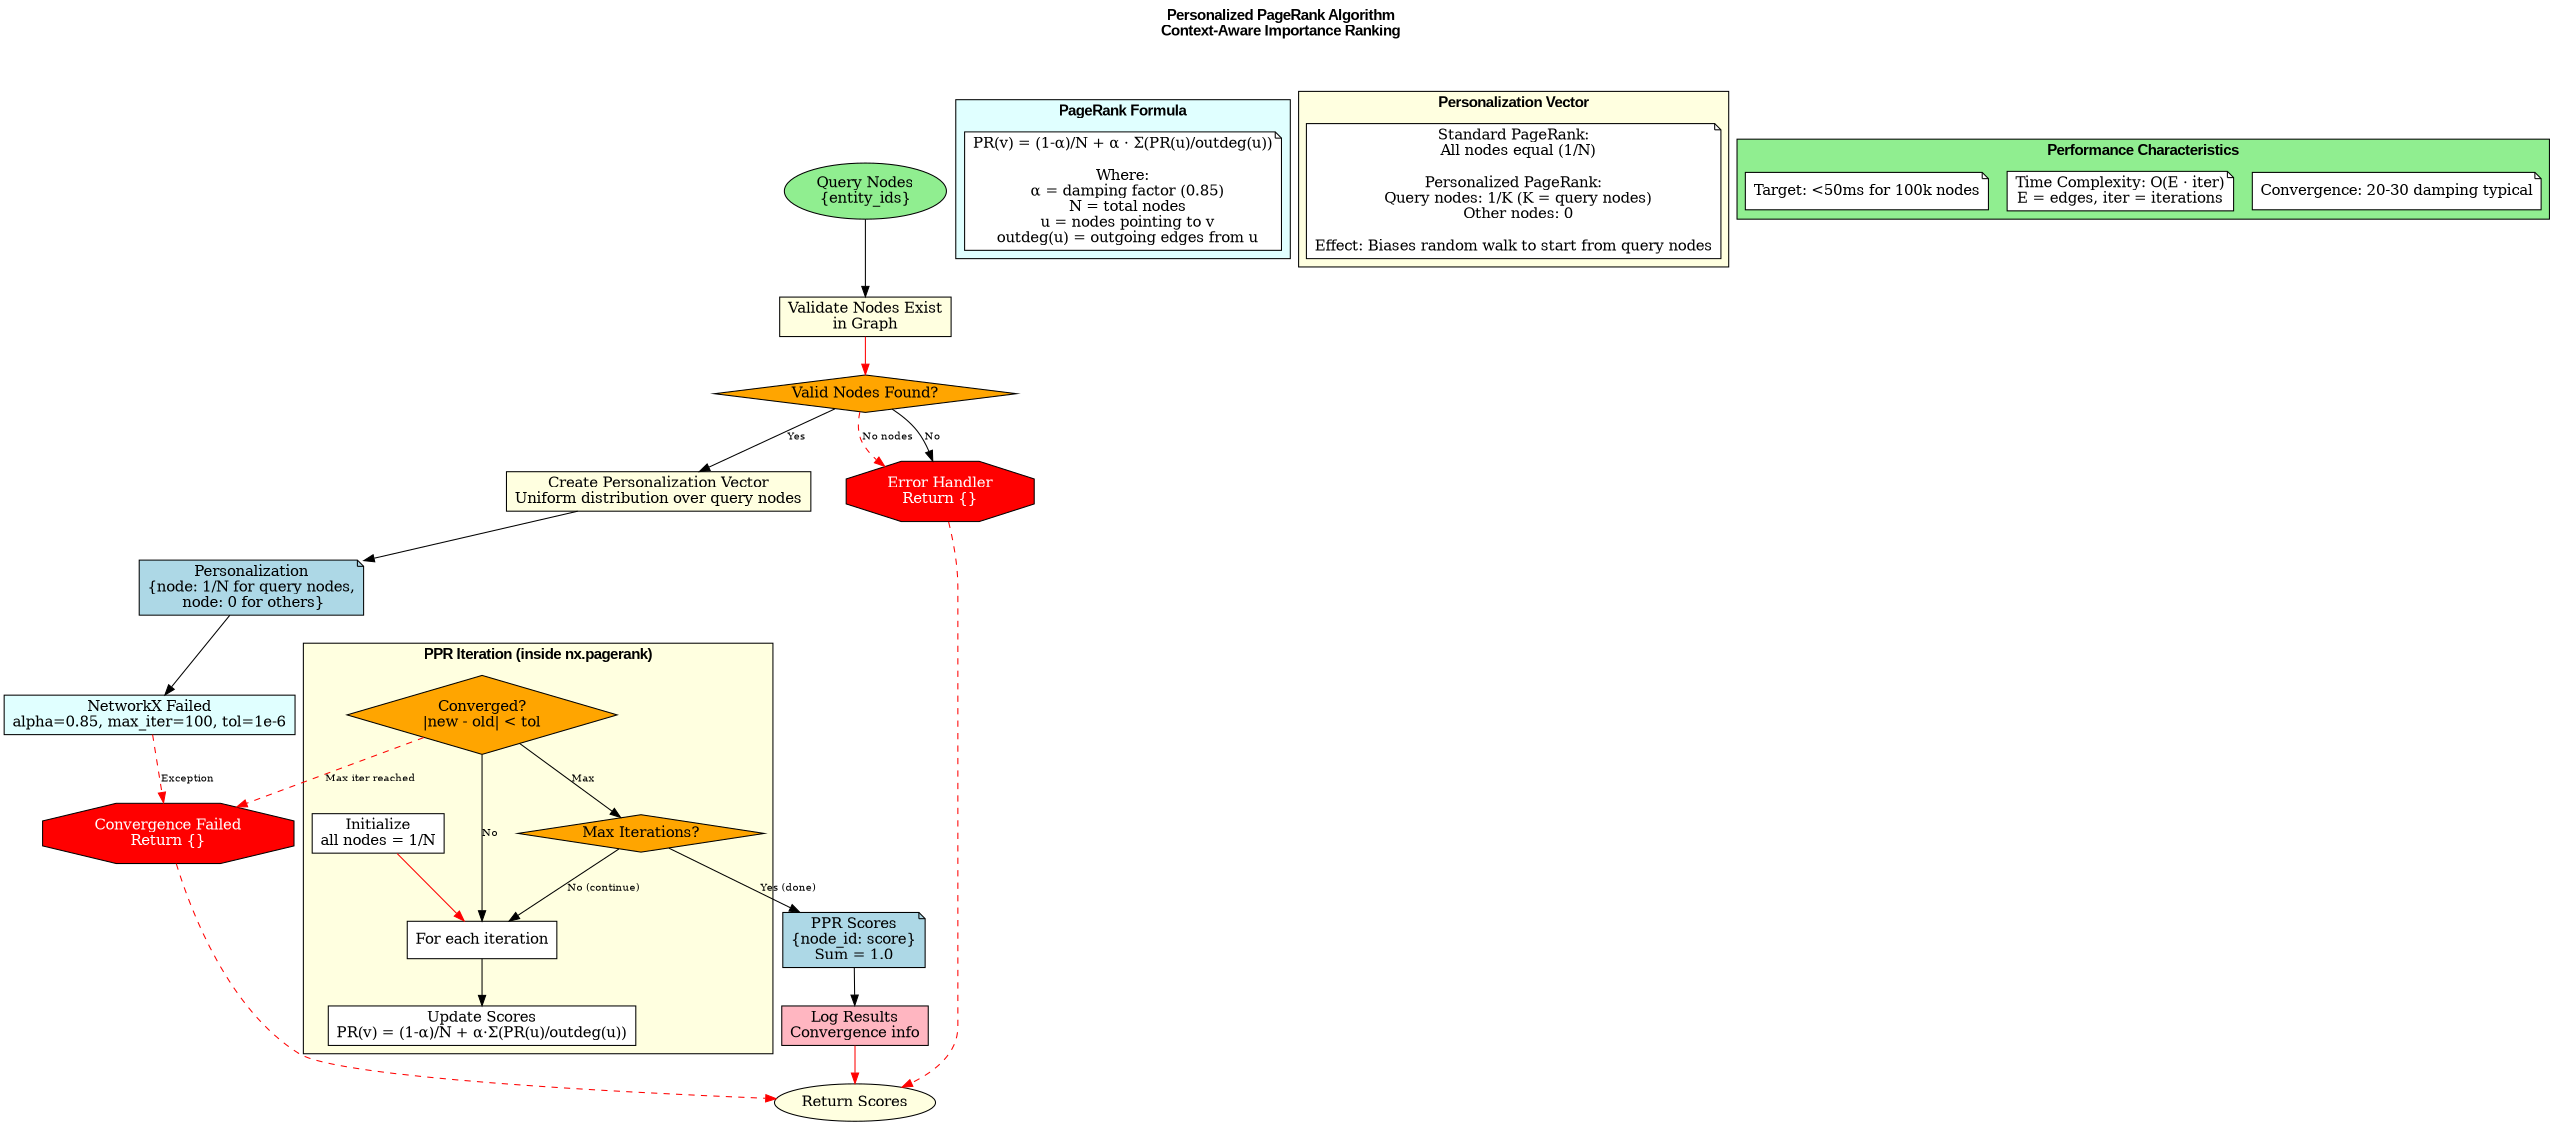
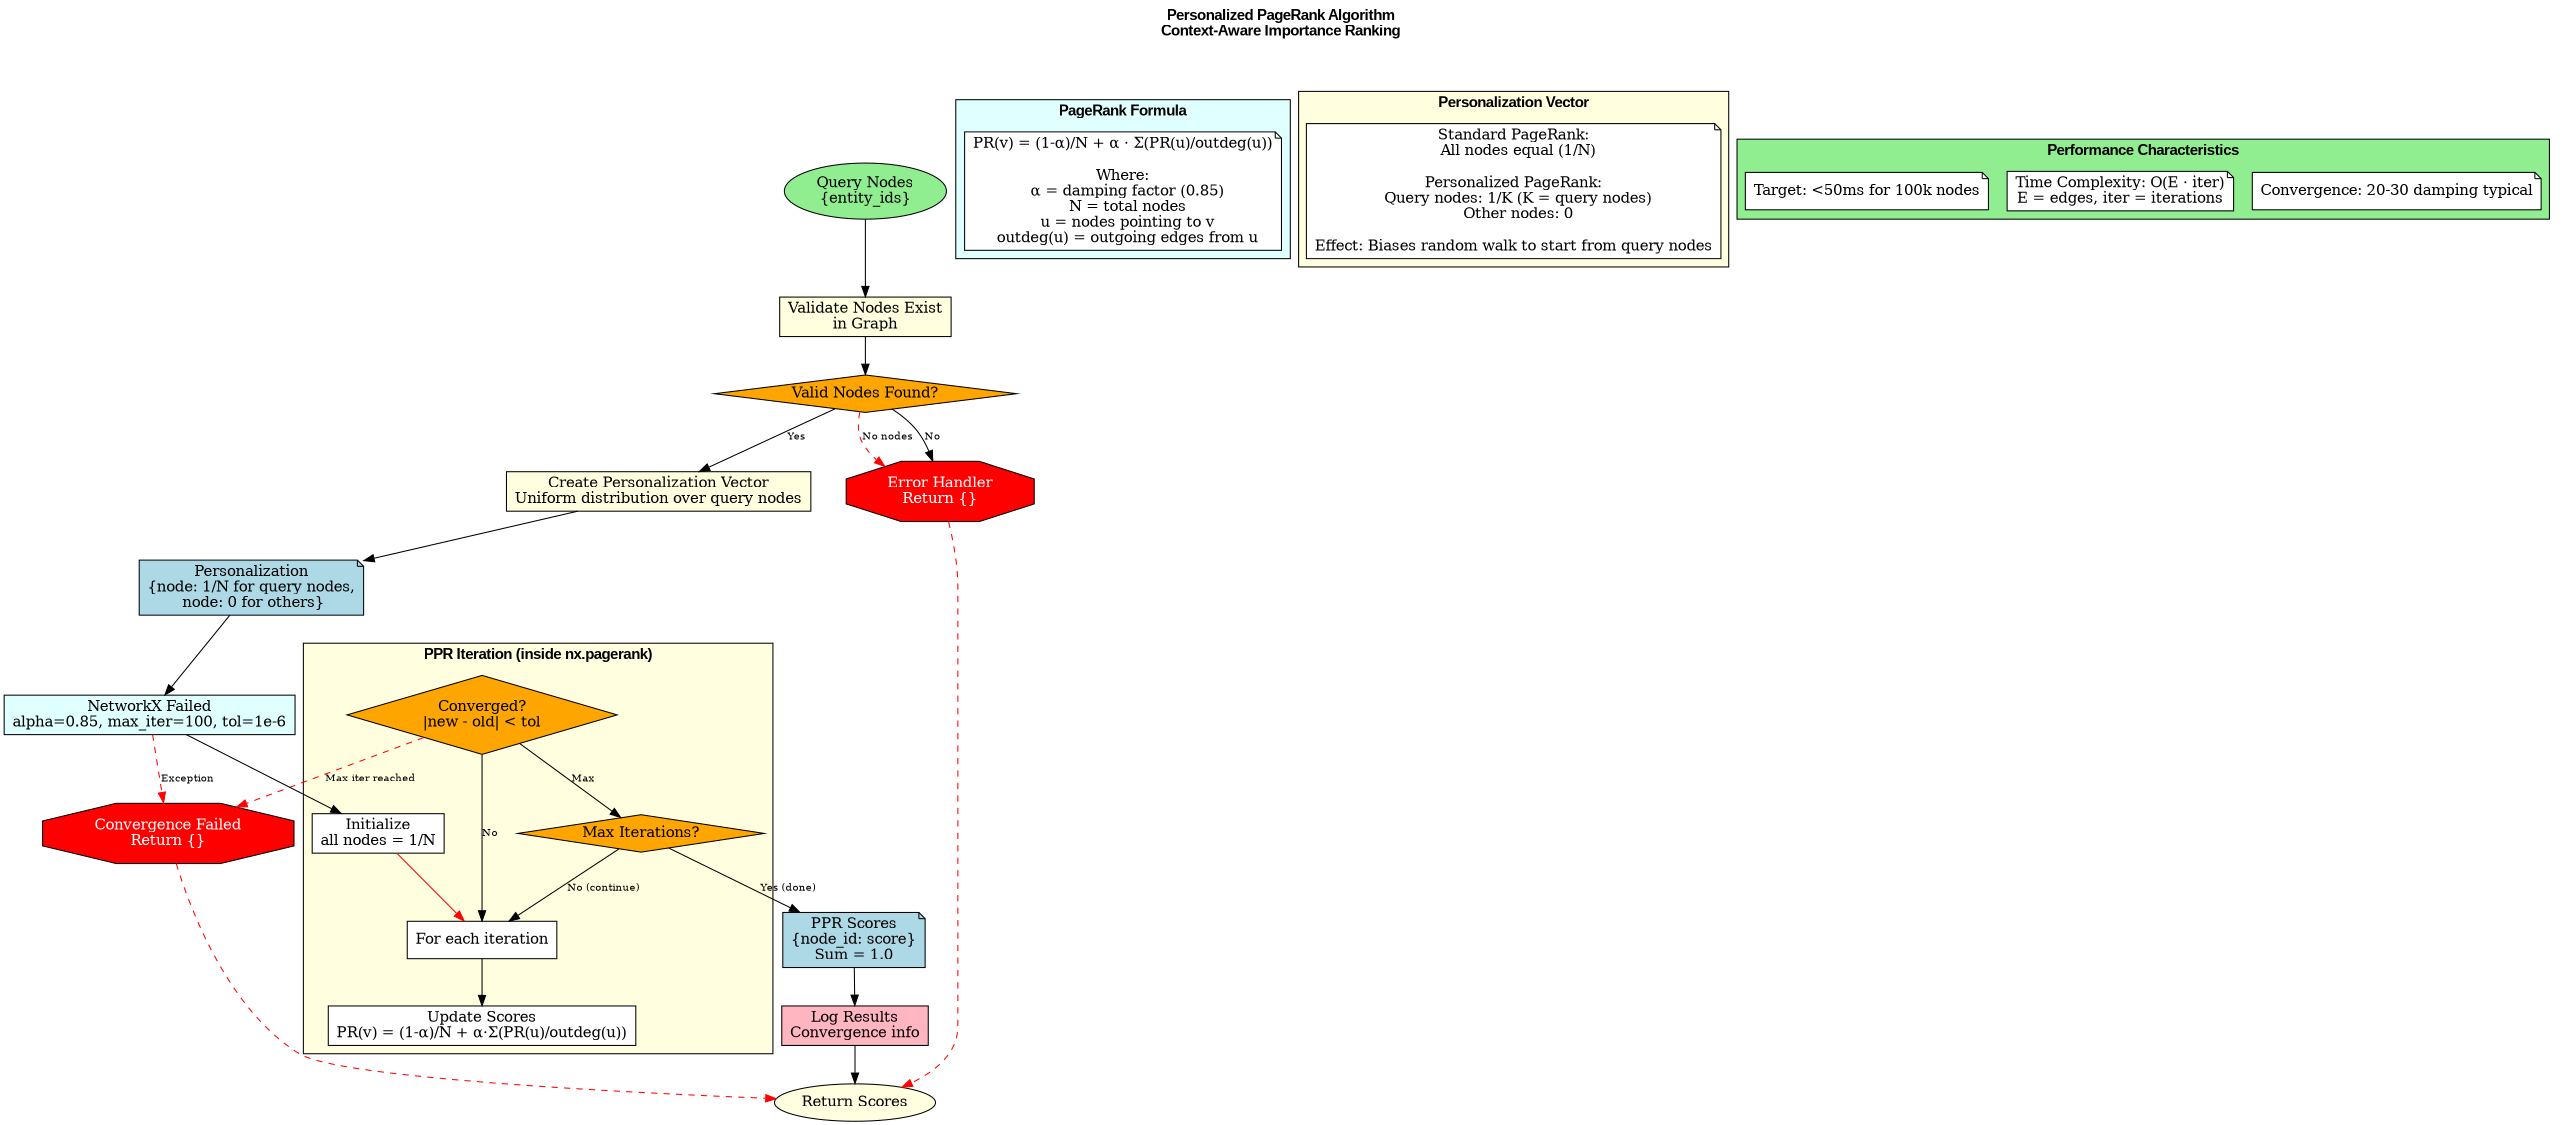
edge "Validate Nodes Exist in Graph" -> "Valid Nodes Found?": color red -> black
edge "NetworkX Failed alpha=0.85, max_iter=100, tol=1e-6" -> "Initialize all nodes = 1/N": added
edge "Log Results Convergence info" -> "Return Scores": color red -> black
